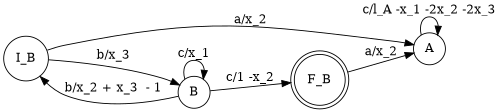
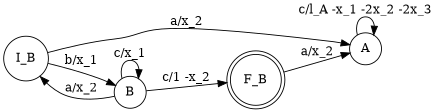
edge "I_B" -> "B": label "b/x_3" -> "b/x_1"
edge "B" -> "I_B": label "b/x_2 + x_3  - 1" -> "a/x_2"
